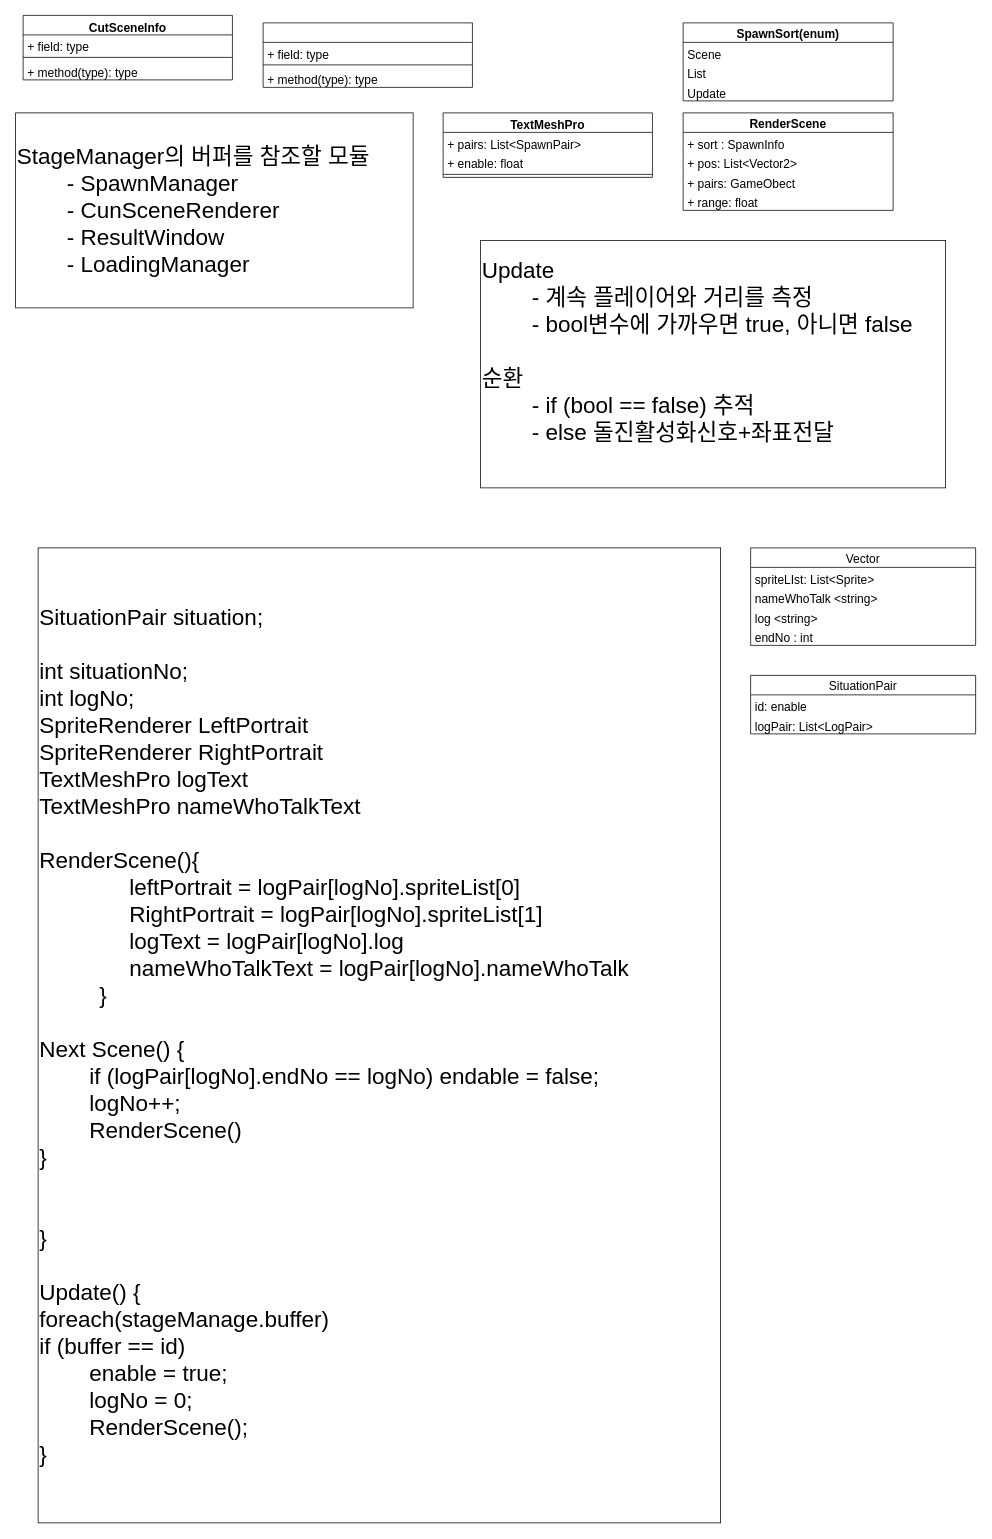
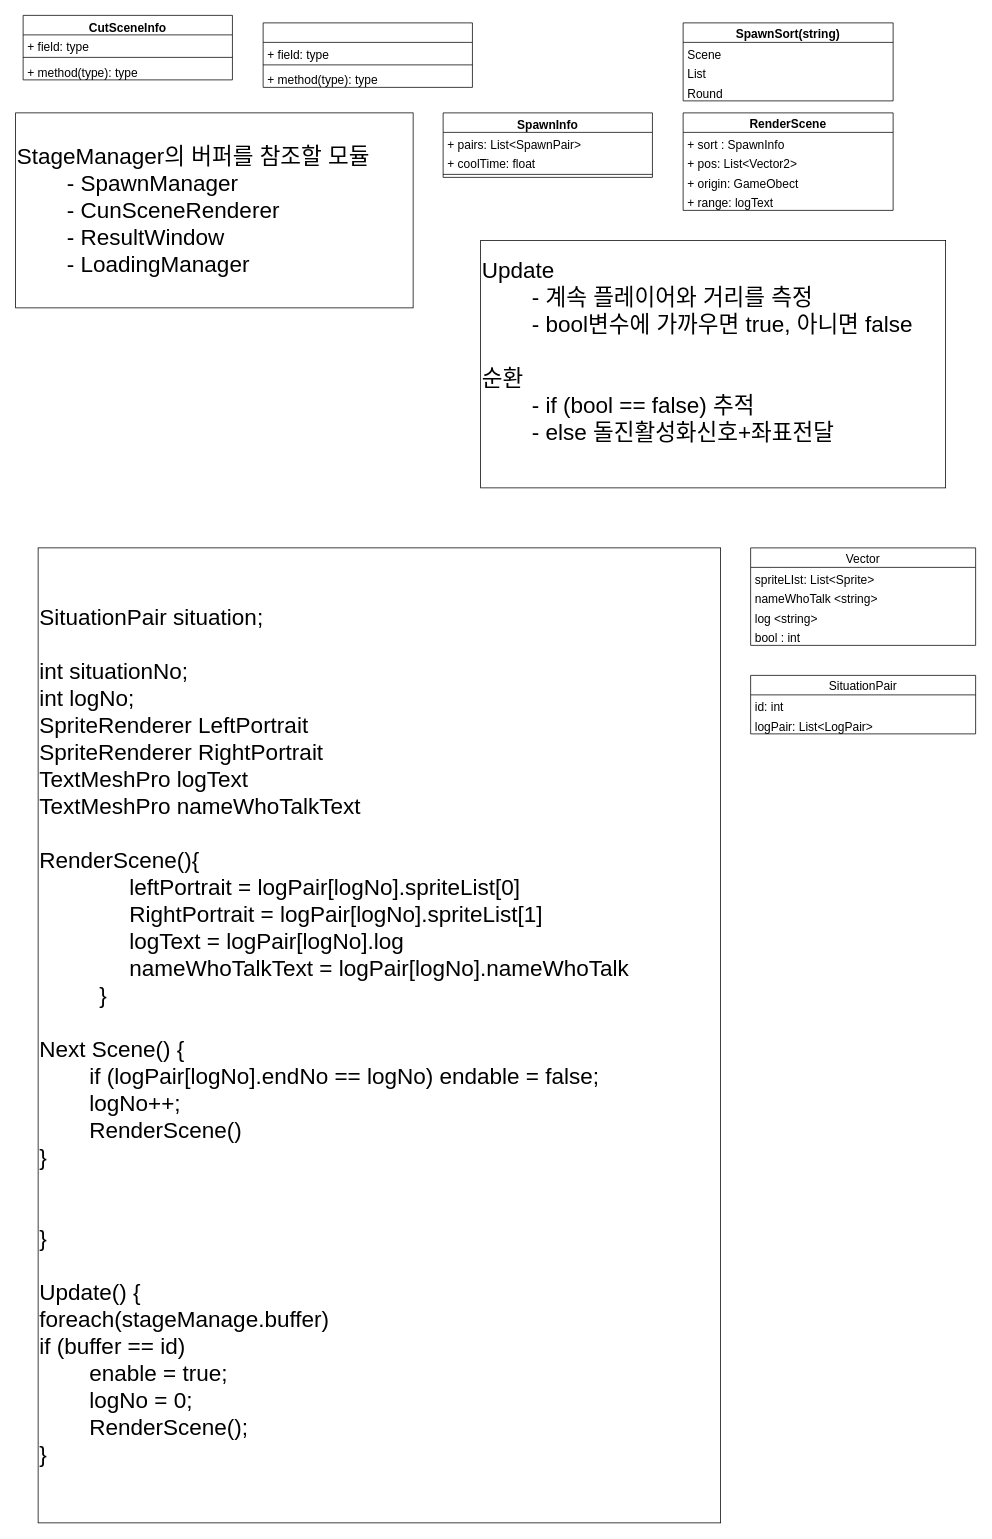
node "SpawnSort(enum)": label "SpawnSort(enum)" -> "SpawnSort(string)"
node "Update": label "Update" -> "Round"
node "TextMeshPro": label "TextMeshPro" -> "SpawnInfo"
node "+ enable: float": label "+ enable: float" -> "+ coolTime: float"
node "+ pairs: GameObect": label "+ pairs: GameObect" -> "+ origin: GameObect"
node "+ range: float": label "+ range: float" -> "+ range: logText"
node "endNo : int": label "endNo : int" -> "bool : int"
node "id: enable": label "id: enable" -> "id: int"
